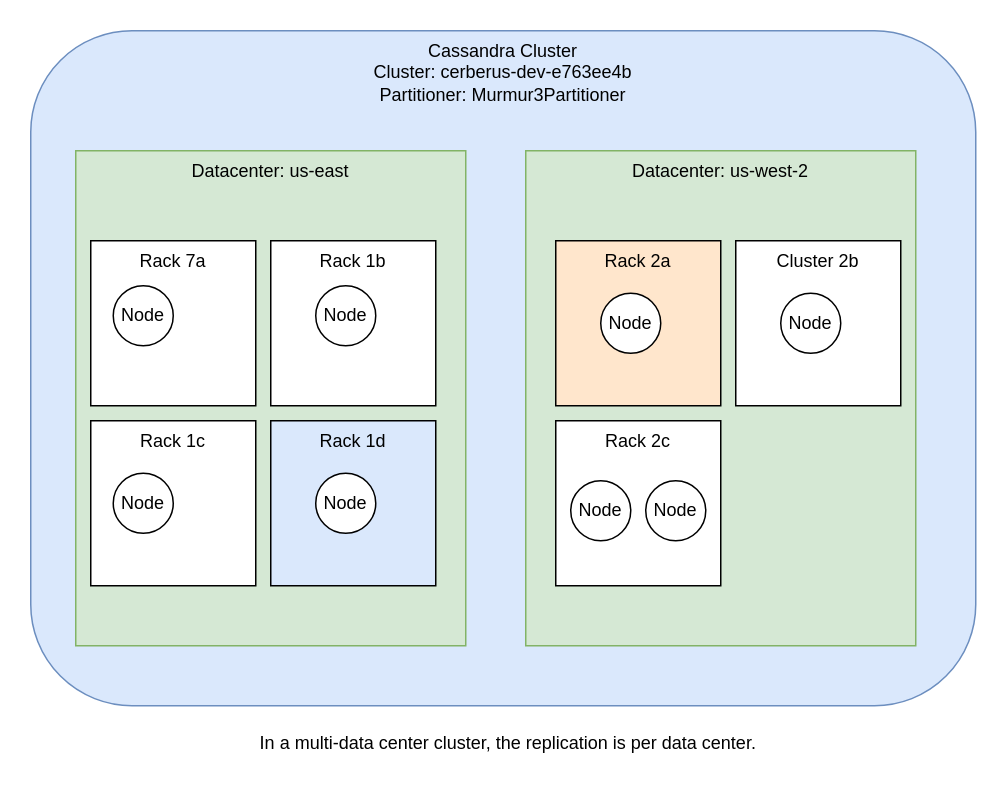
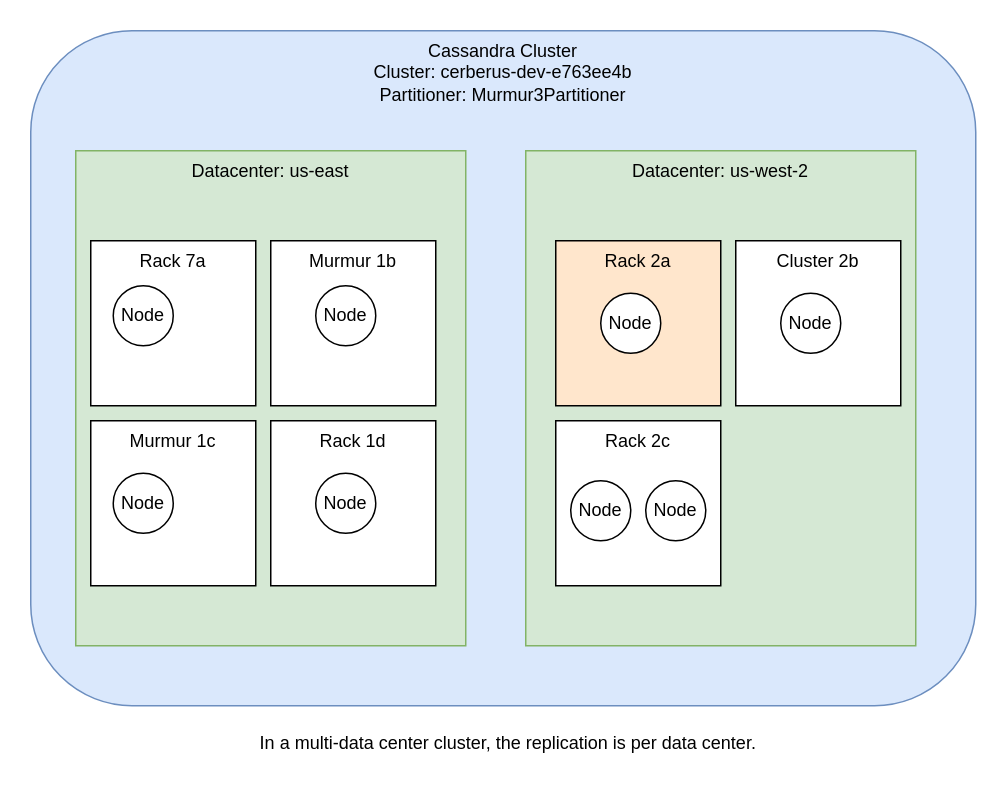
node "Rack 1b": label "Rack 1b" -> "Murmur 1b"
node "Rack 1c": label "Rack 1c" -> "Murmur 1c"
node "Rack 1d": fillcolor #dae8fc -> #ffffff
